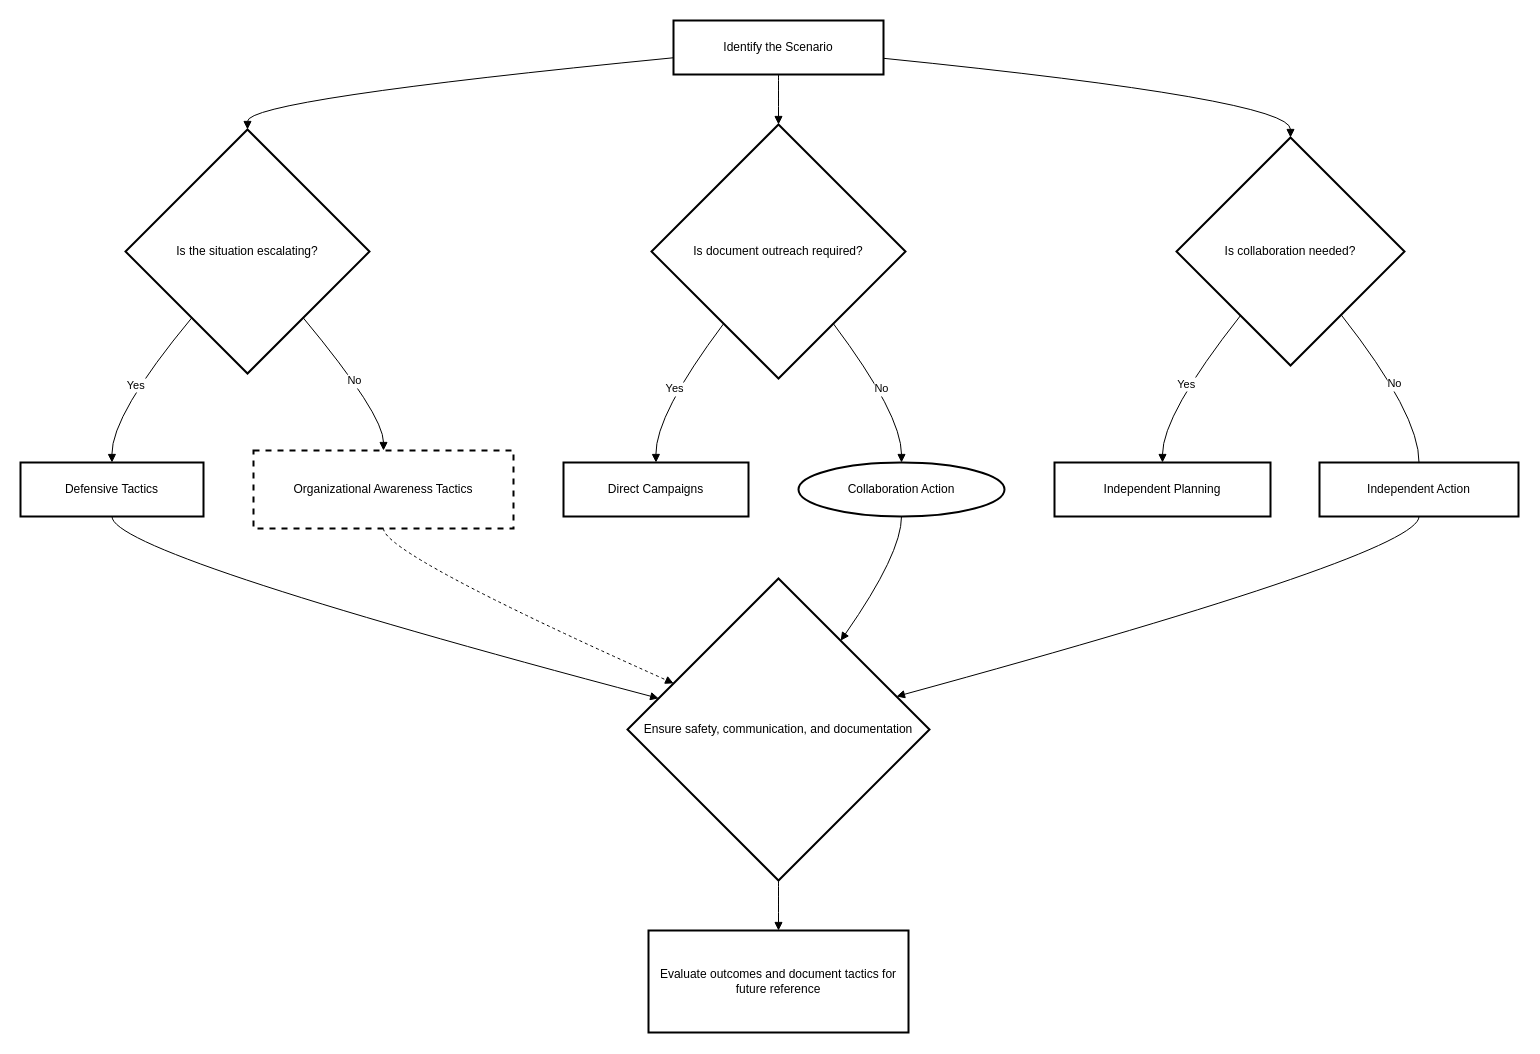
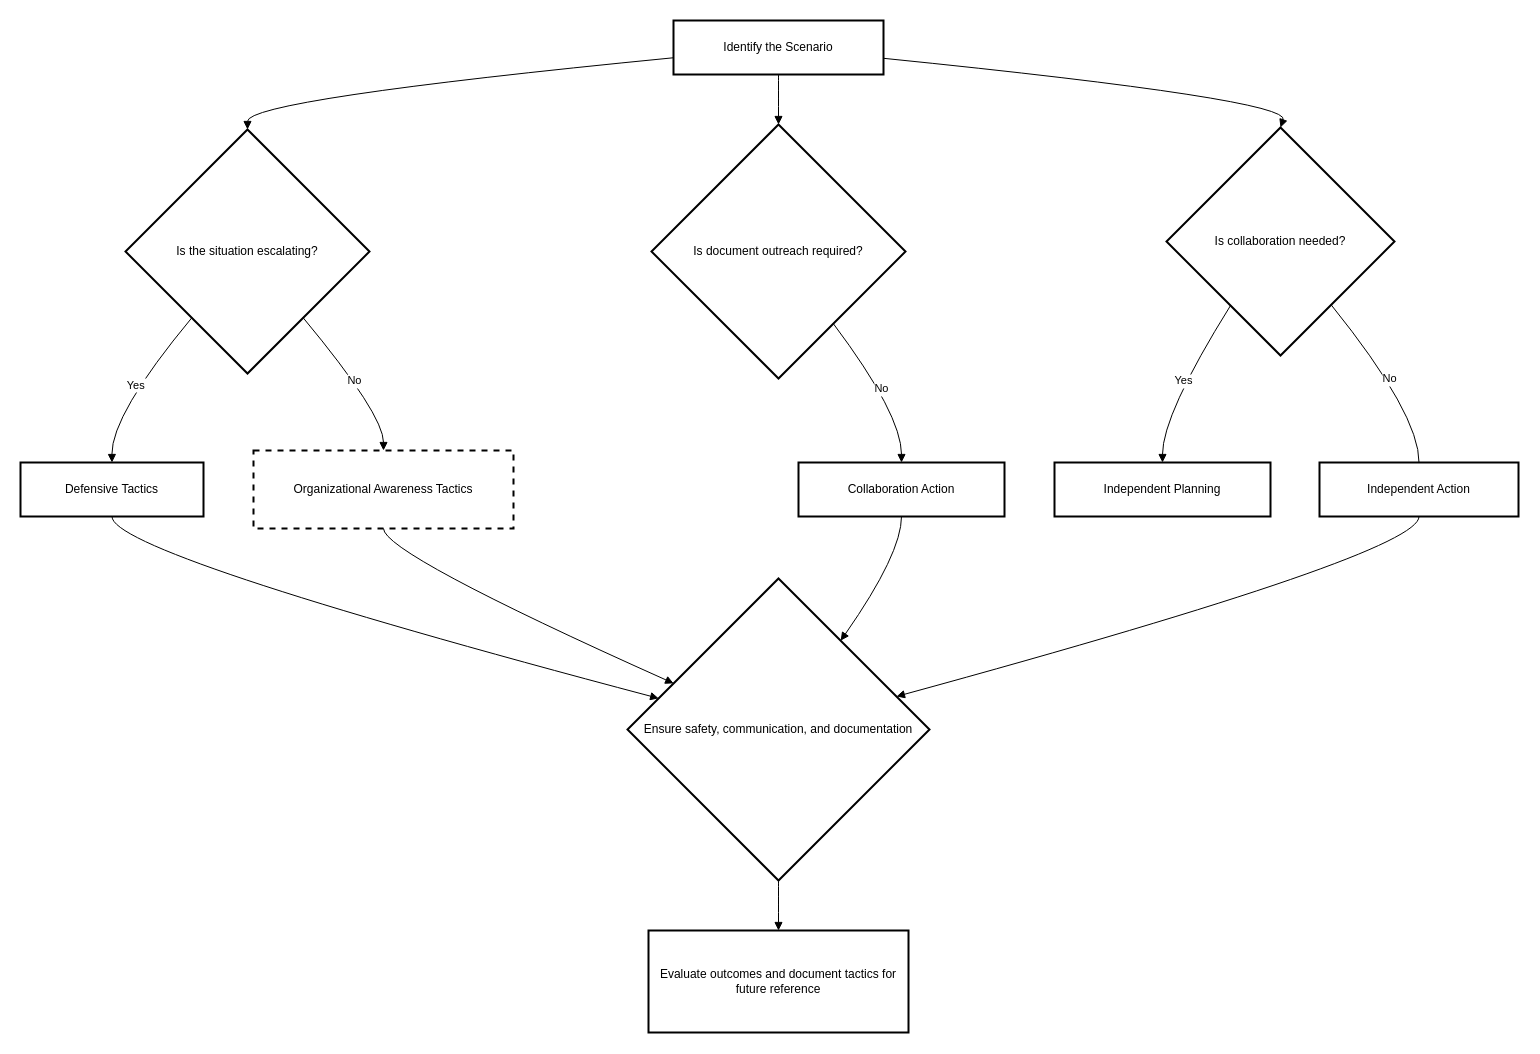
node "Is collaboration needed?": moved (1291, 252) -> (1281, 242)
edge "Is document outreach required?" -> "Direct Campaigns": removed, label "Yes"
node "Direct Campaigns": removed
node "Collaboration Action": shape ellipse -> rectangle
edge "Organizational Awareness Tactics" -> "Ensure safety, communication, and documentation": style dashed -> solid
